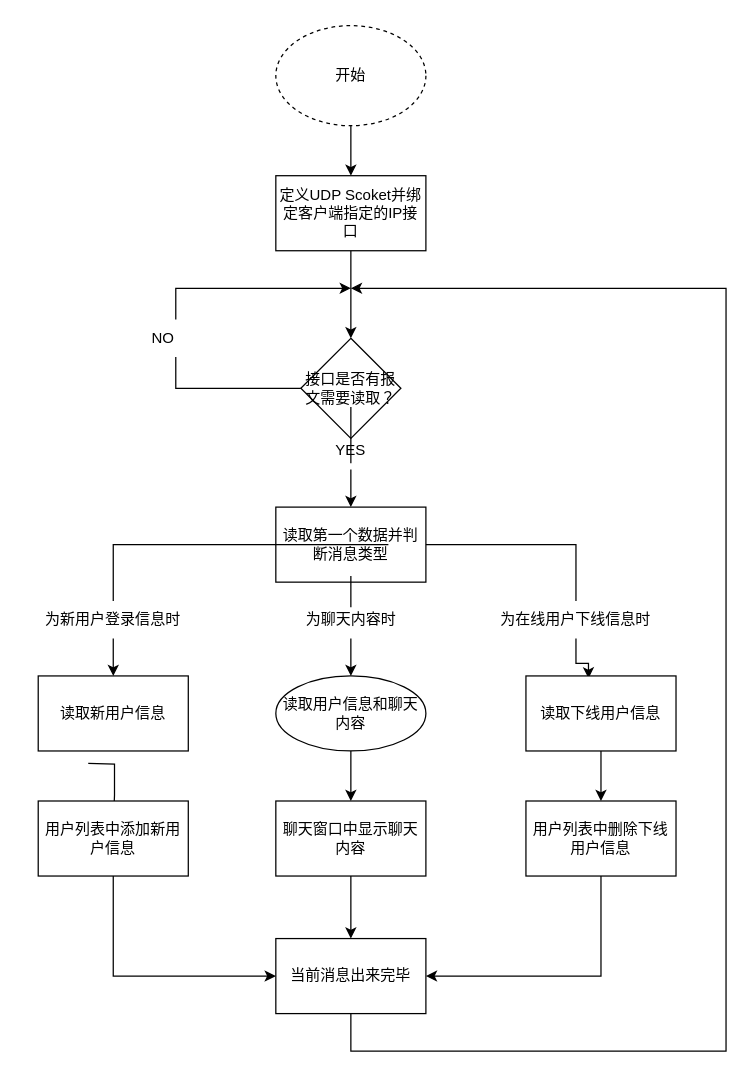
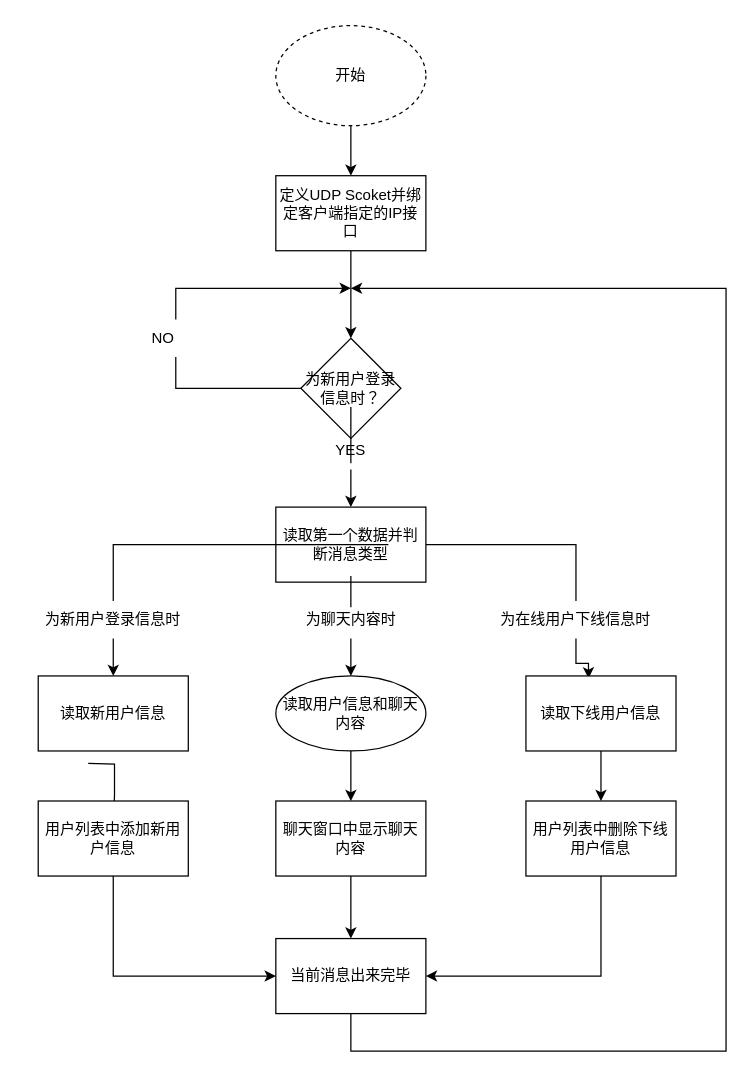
node "接口是否有报文需要读取？": label "接口是否有报文需要读取？" -> "为新用户登录信息时？"
